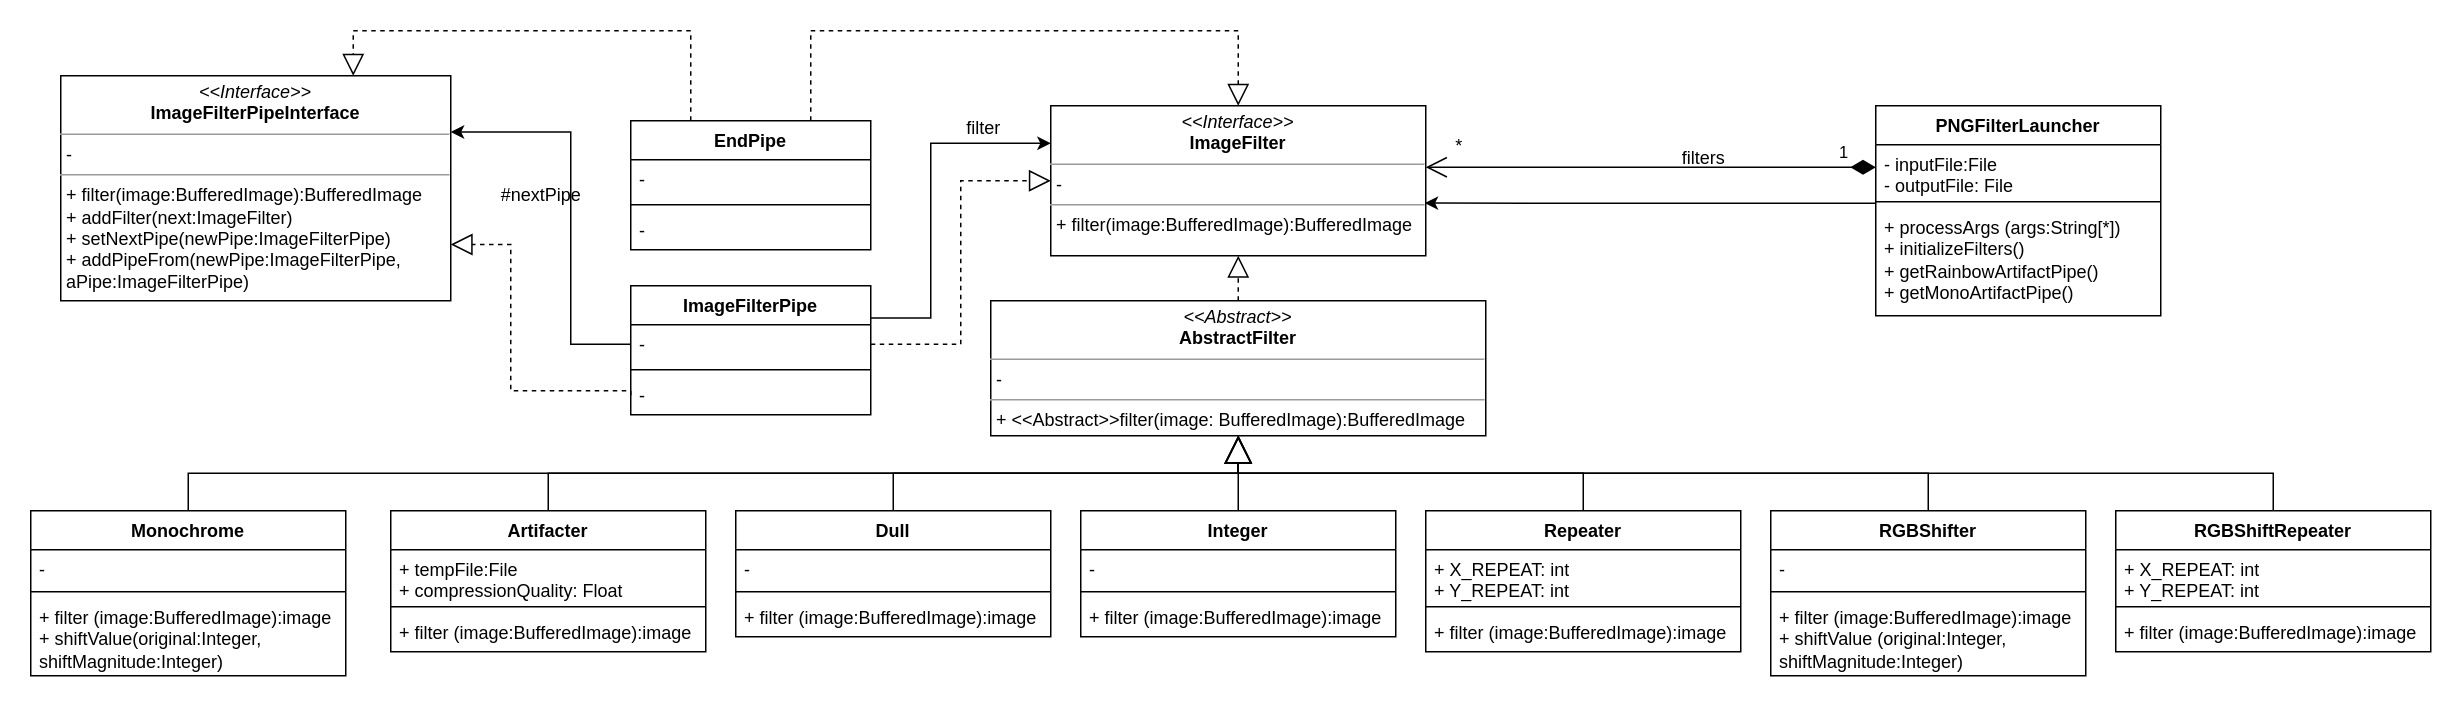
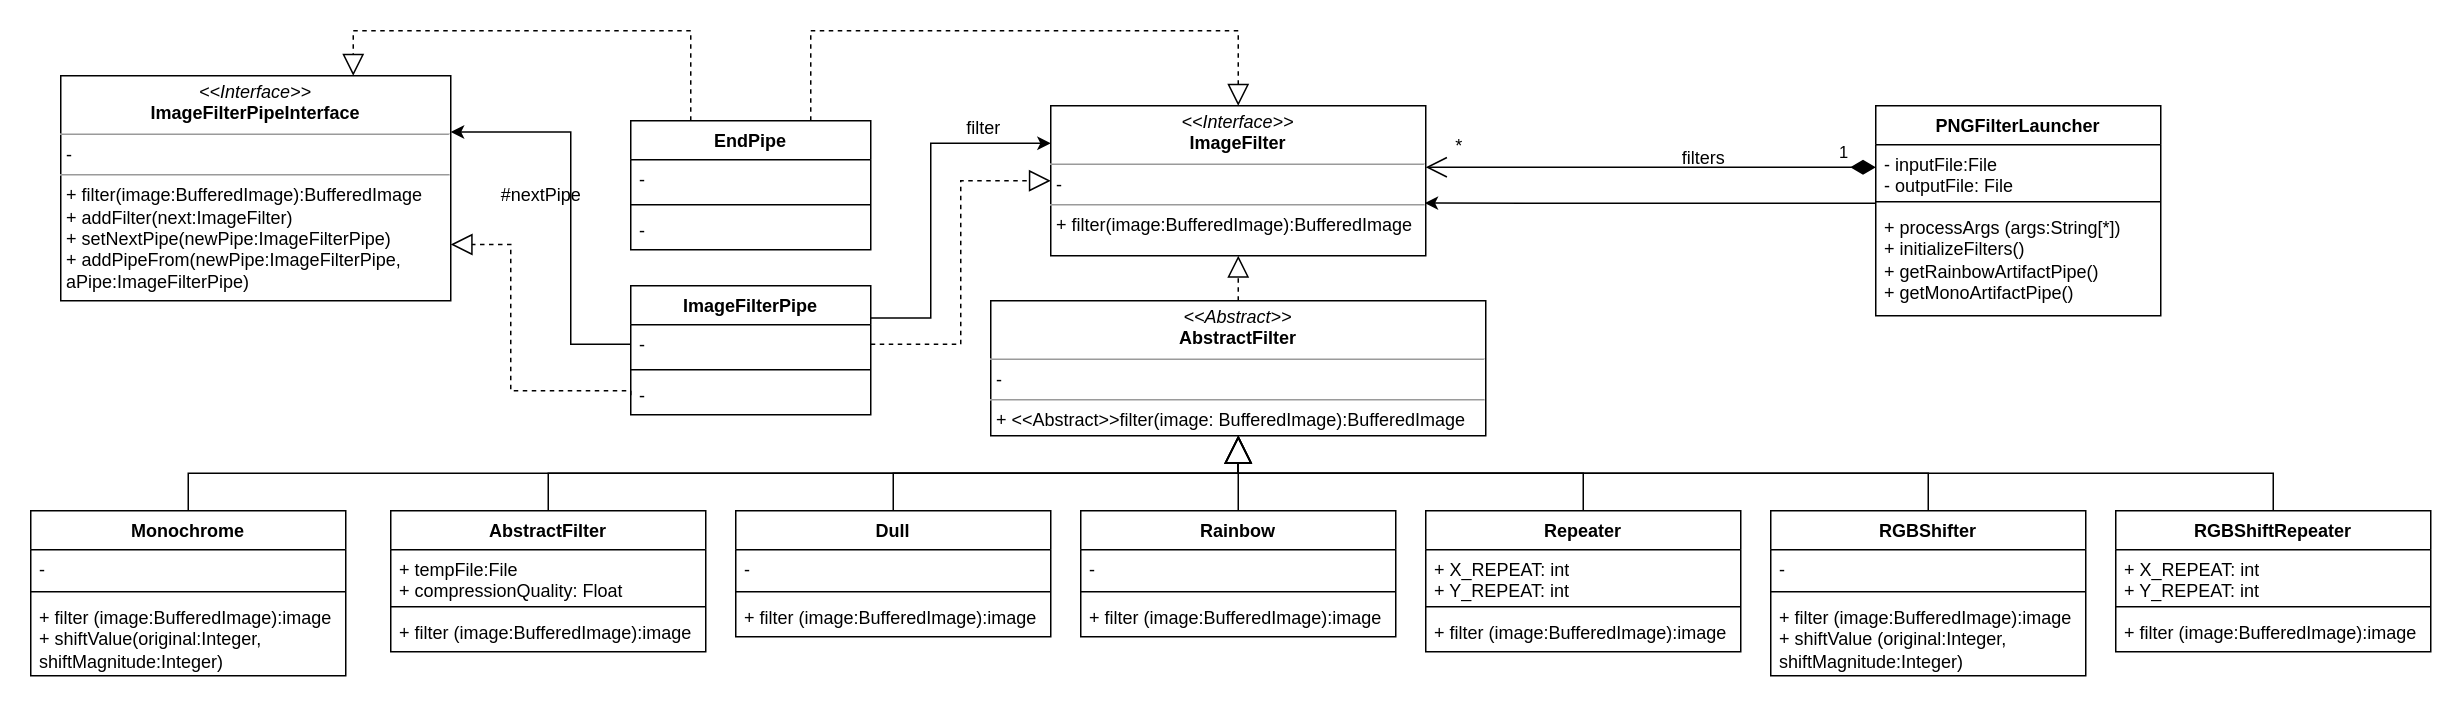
node "Artifacter": label "Artifacter" -> "AbstractFilter"
node "Integer": label "Integer" -> "Rainbow"
